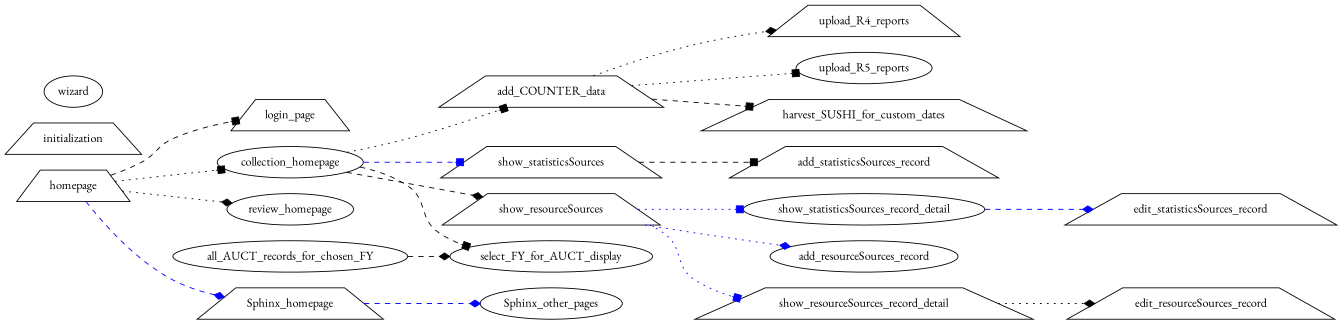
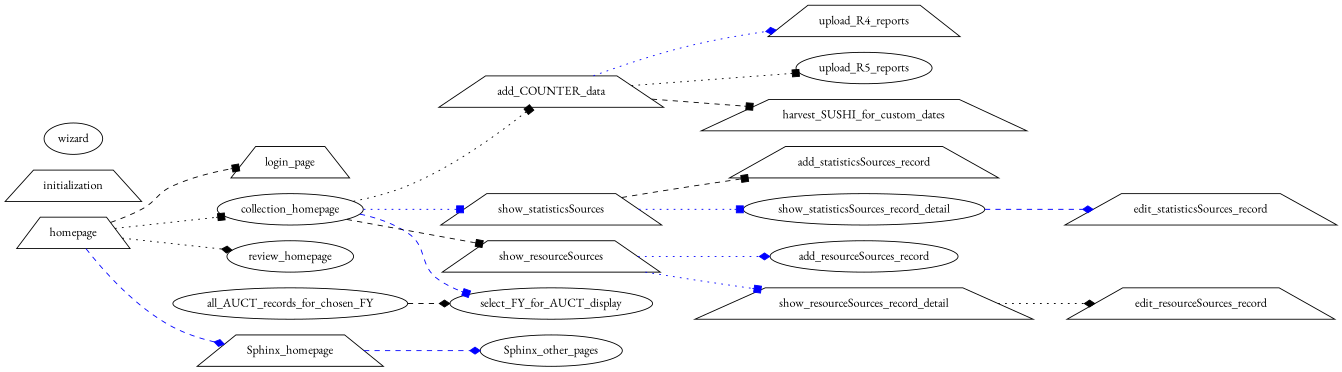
edge "add_COUNTER_data" -> "upload_R4_reports": color black -> blue
edge "collection_homepage" -> "show_statisticsSources": style dashed -> dotted
edge "collection_homepage" -> "show_resourceSources": arrowhead diamond -> box
edge "collection_homepage" -> "select_FY_for_AUCT_display": color black -> blue
edge "show_resourceSources" -> "show_statisticsSources_record_detail": now "show_statisticsSources" -> "show_statisticsSources_record_detail"
